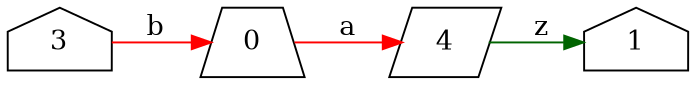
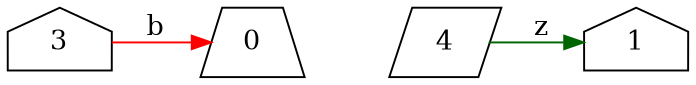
edge "0" -> "4": removed, label "a"
